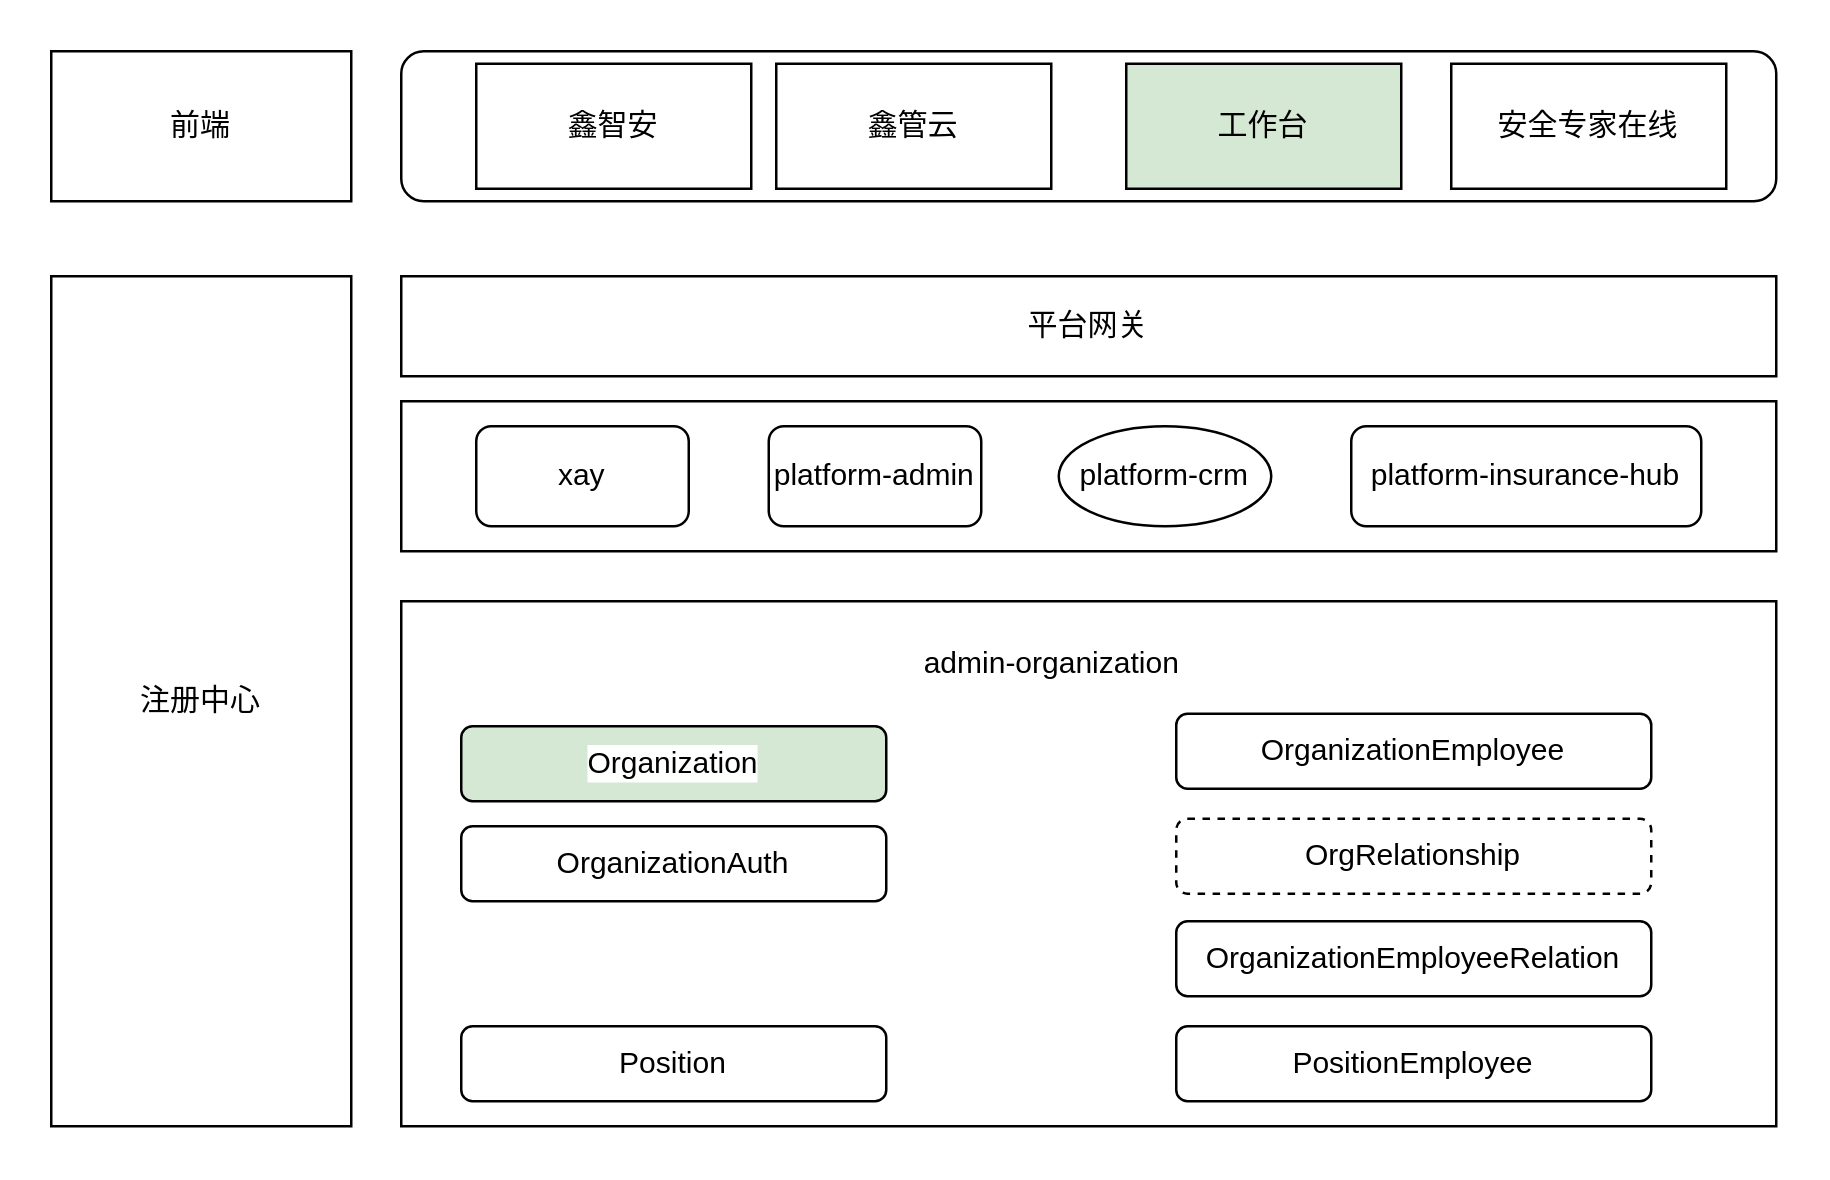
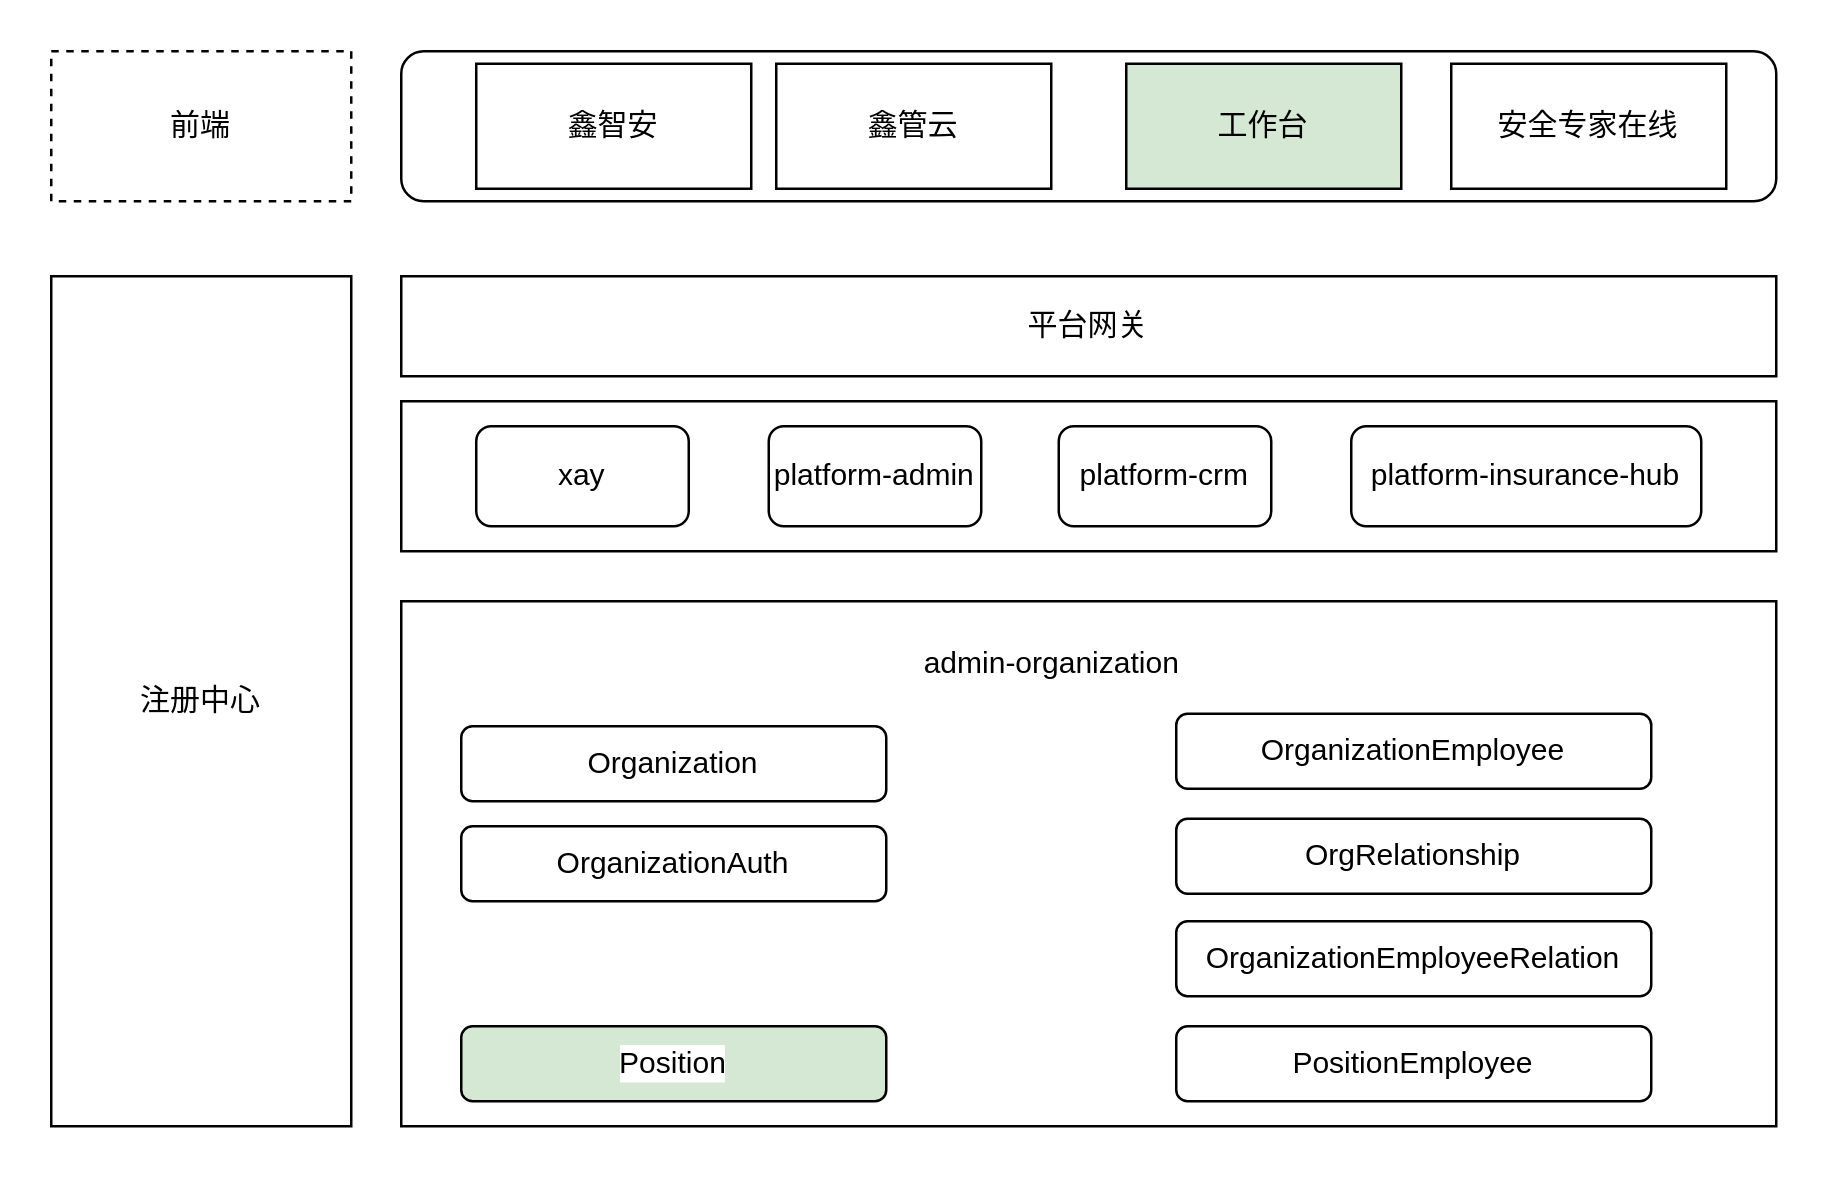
node "前端": style solid -> dashed
node "platform-crm": shape ellipse -> rounded rectangle
node "Organization": fillcolor #d5e8d4 -> #ffffff
node "OrgRelationship": style dashed -> solid
node "Position": fillcolor #ffffff -> #d5e8d4
